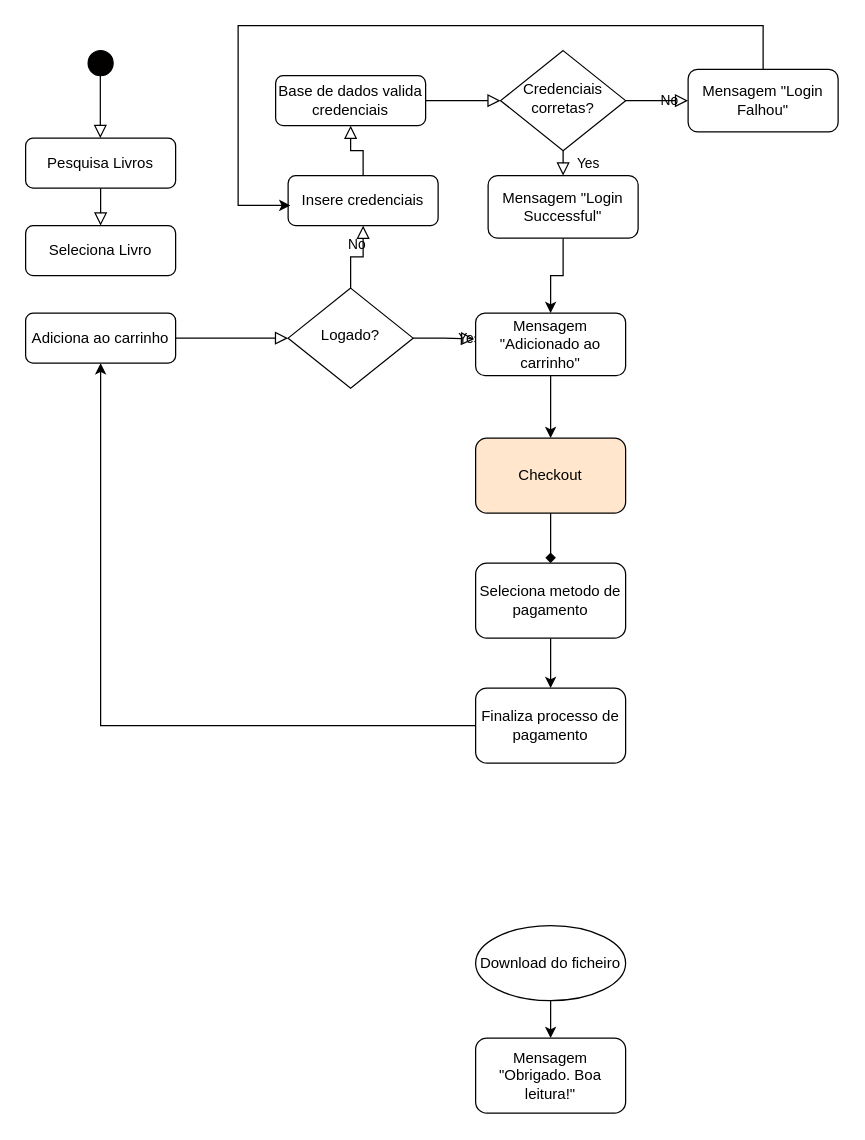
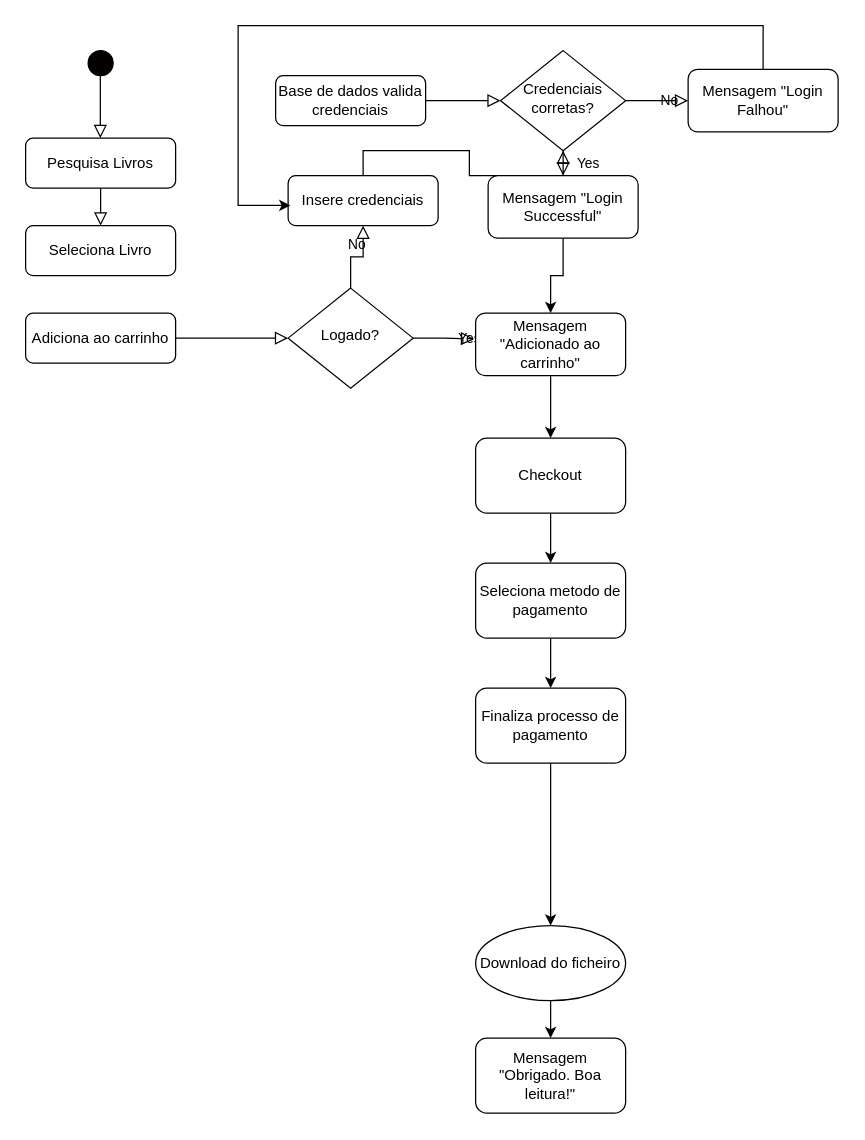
edge "Insere credenciais" -> "Base de dados valida credenciais": now "Insere credenciais" -> "Credenciais corretas?"
node "Checkout": fillcolor #ffe6cc -> #ffffff
edge "Checkout" -> "Seleciona metodo de pagamento": arrowhead diamond -> classic
edge "Finaliza processo de pagamento" -> "Adiciona ao carrinho": now "Finaliza processo de pagamento" -> "Download do ficheiro"
